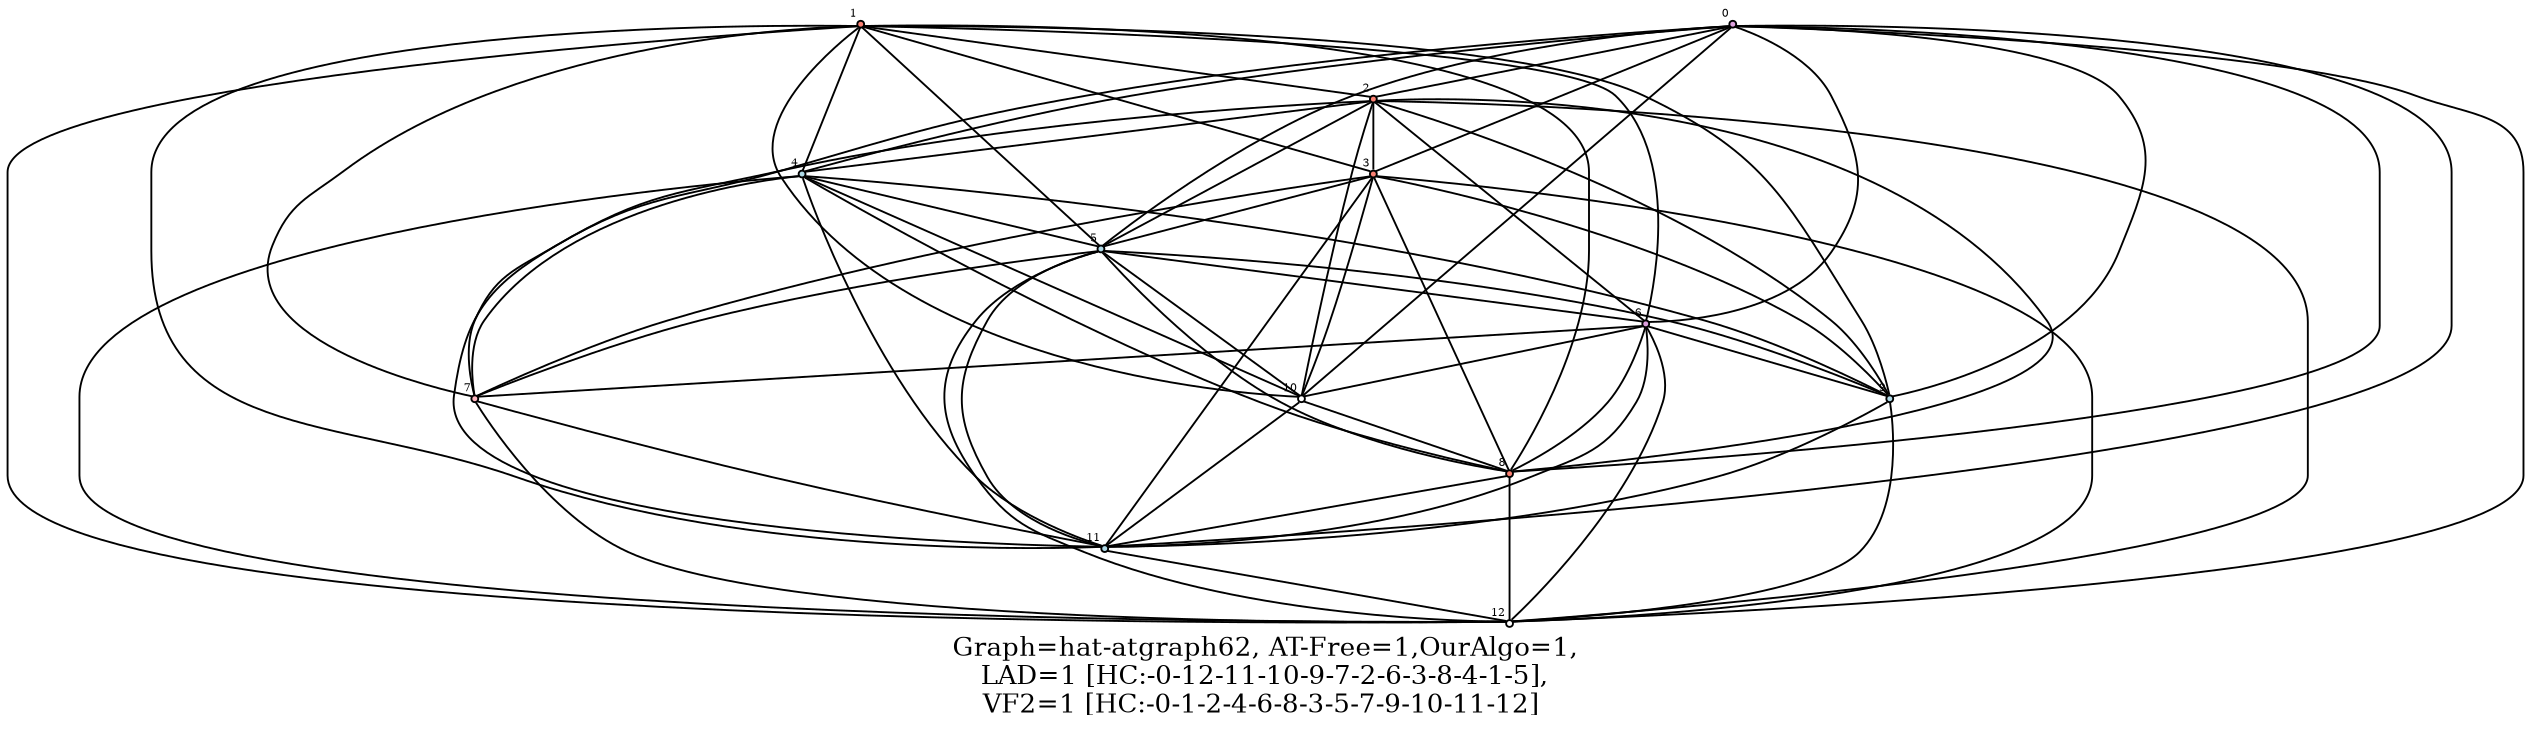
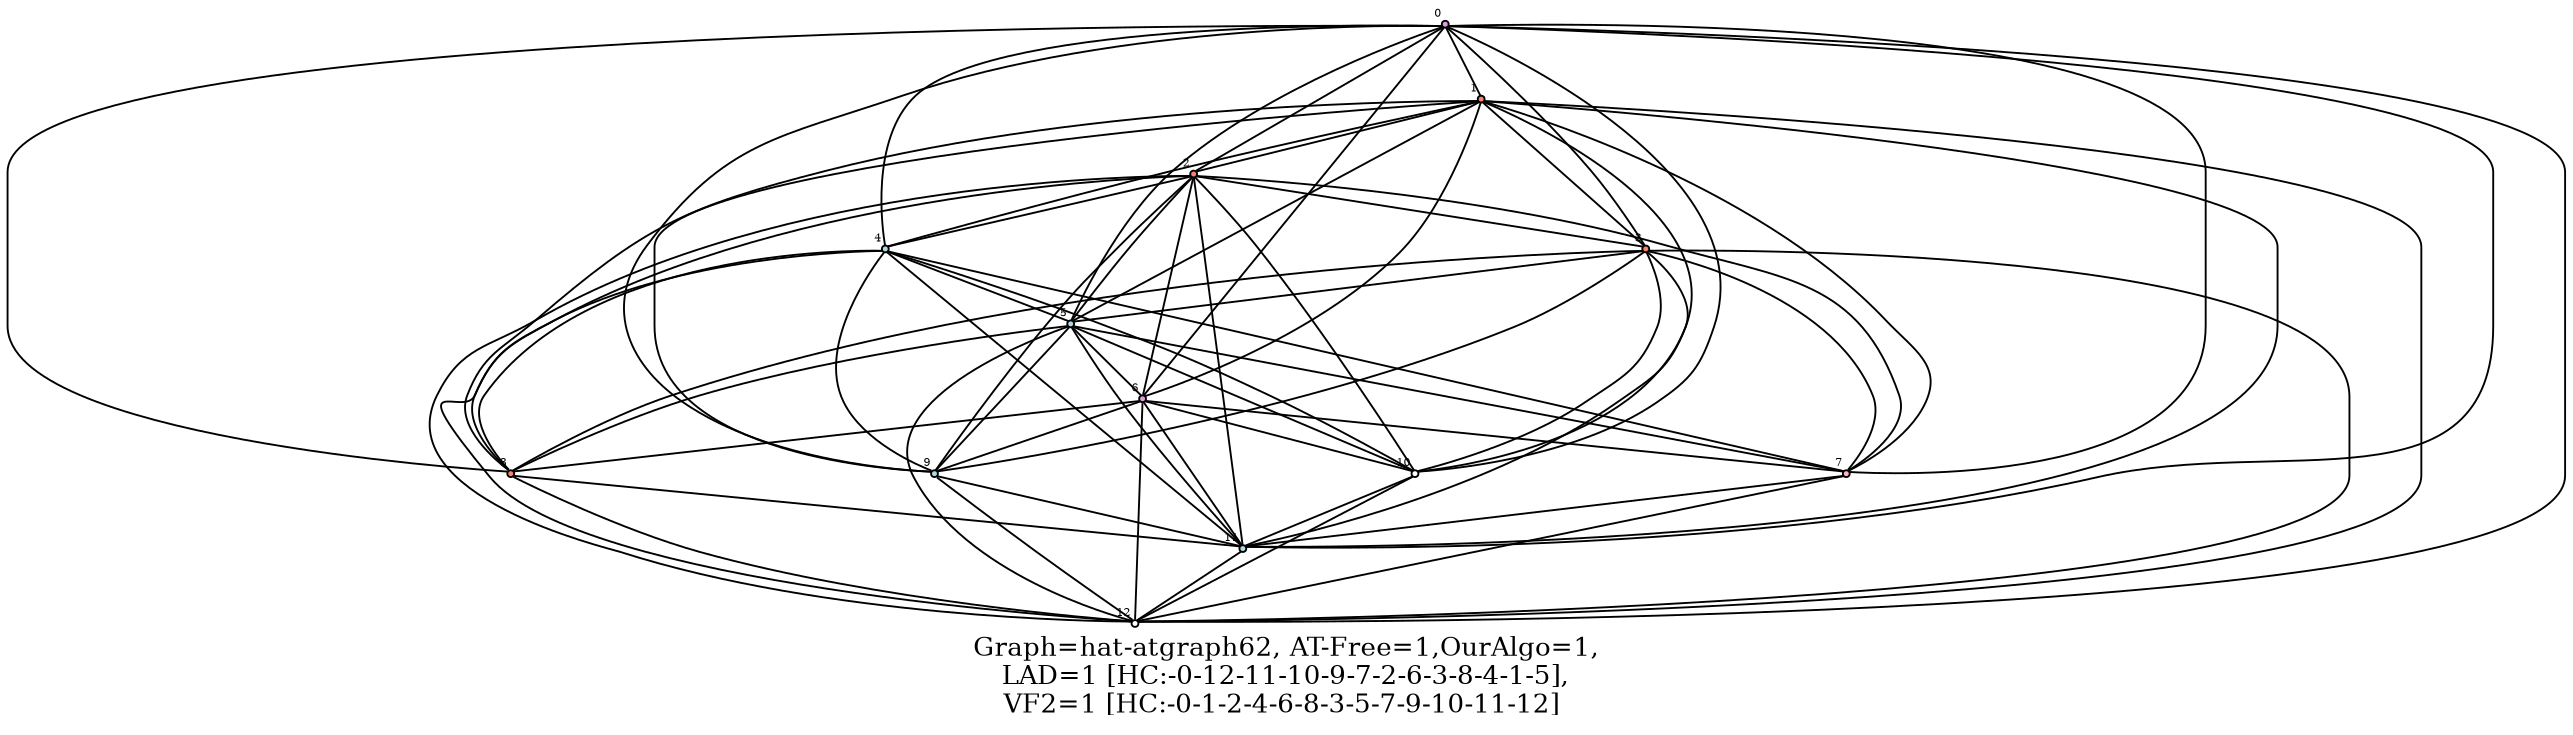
edge "0" -- "1": added
edge "2" -- "7": added
edge "10" -- "8": now "10" -- "12"
